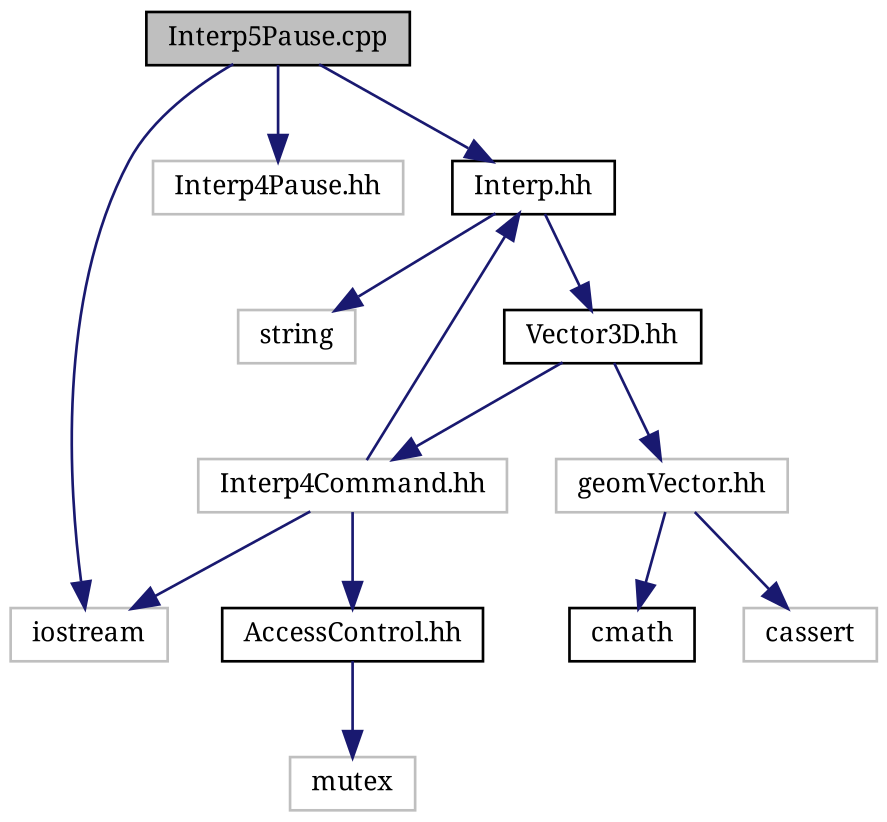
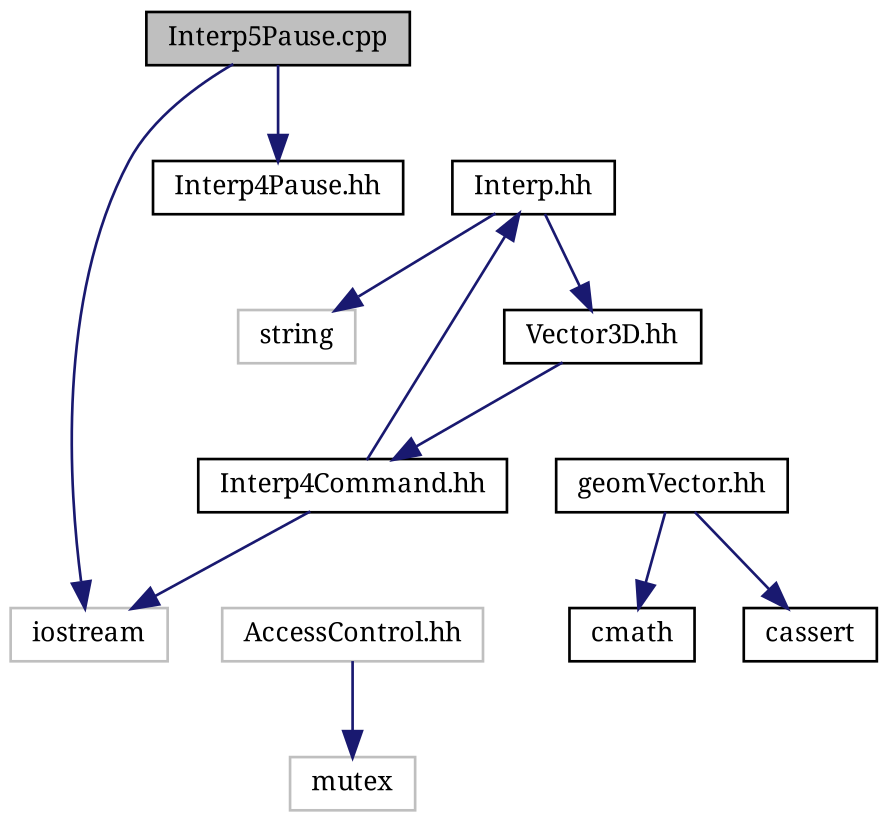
edge "Interp5Pause.cpp" -> "Interp.hh": removed
node "Interp4Pause.hh": color grey75 -> black
edge "Vector3D.hh" -> "geomVector.hh": removed
node "Interp4Command.hh": color grey75 -> black
node "geomVector.hh": color grey75 -> black
edge "Interp4Command.hh" -> "AccessControl.hh": removed
node "AccessControl.hh": color black -> grey75
node "cassert": color grey75 -> black
